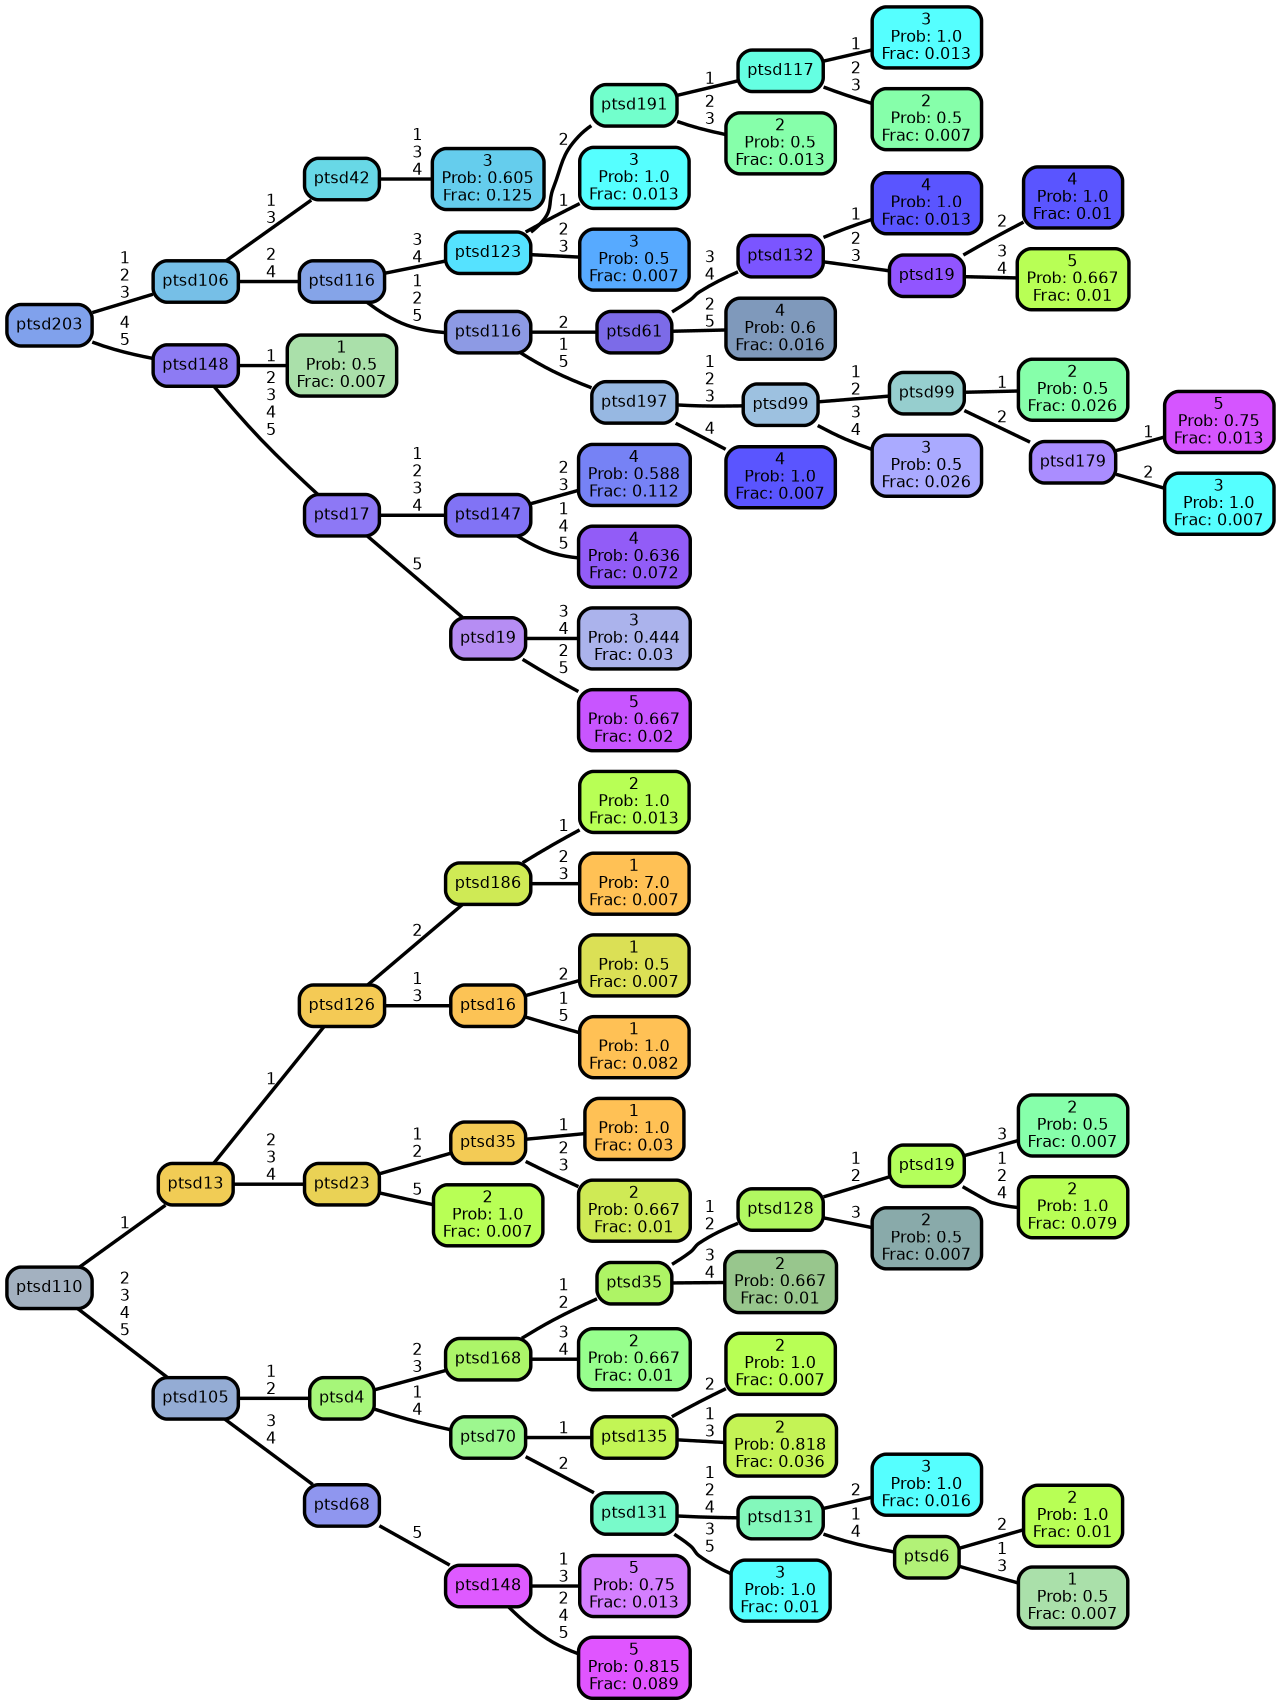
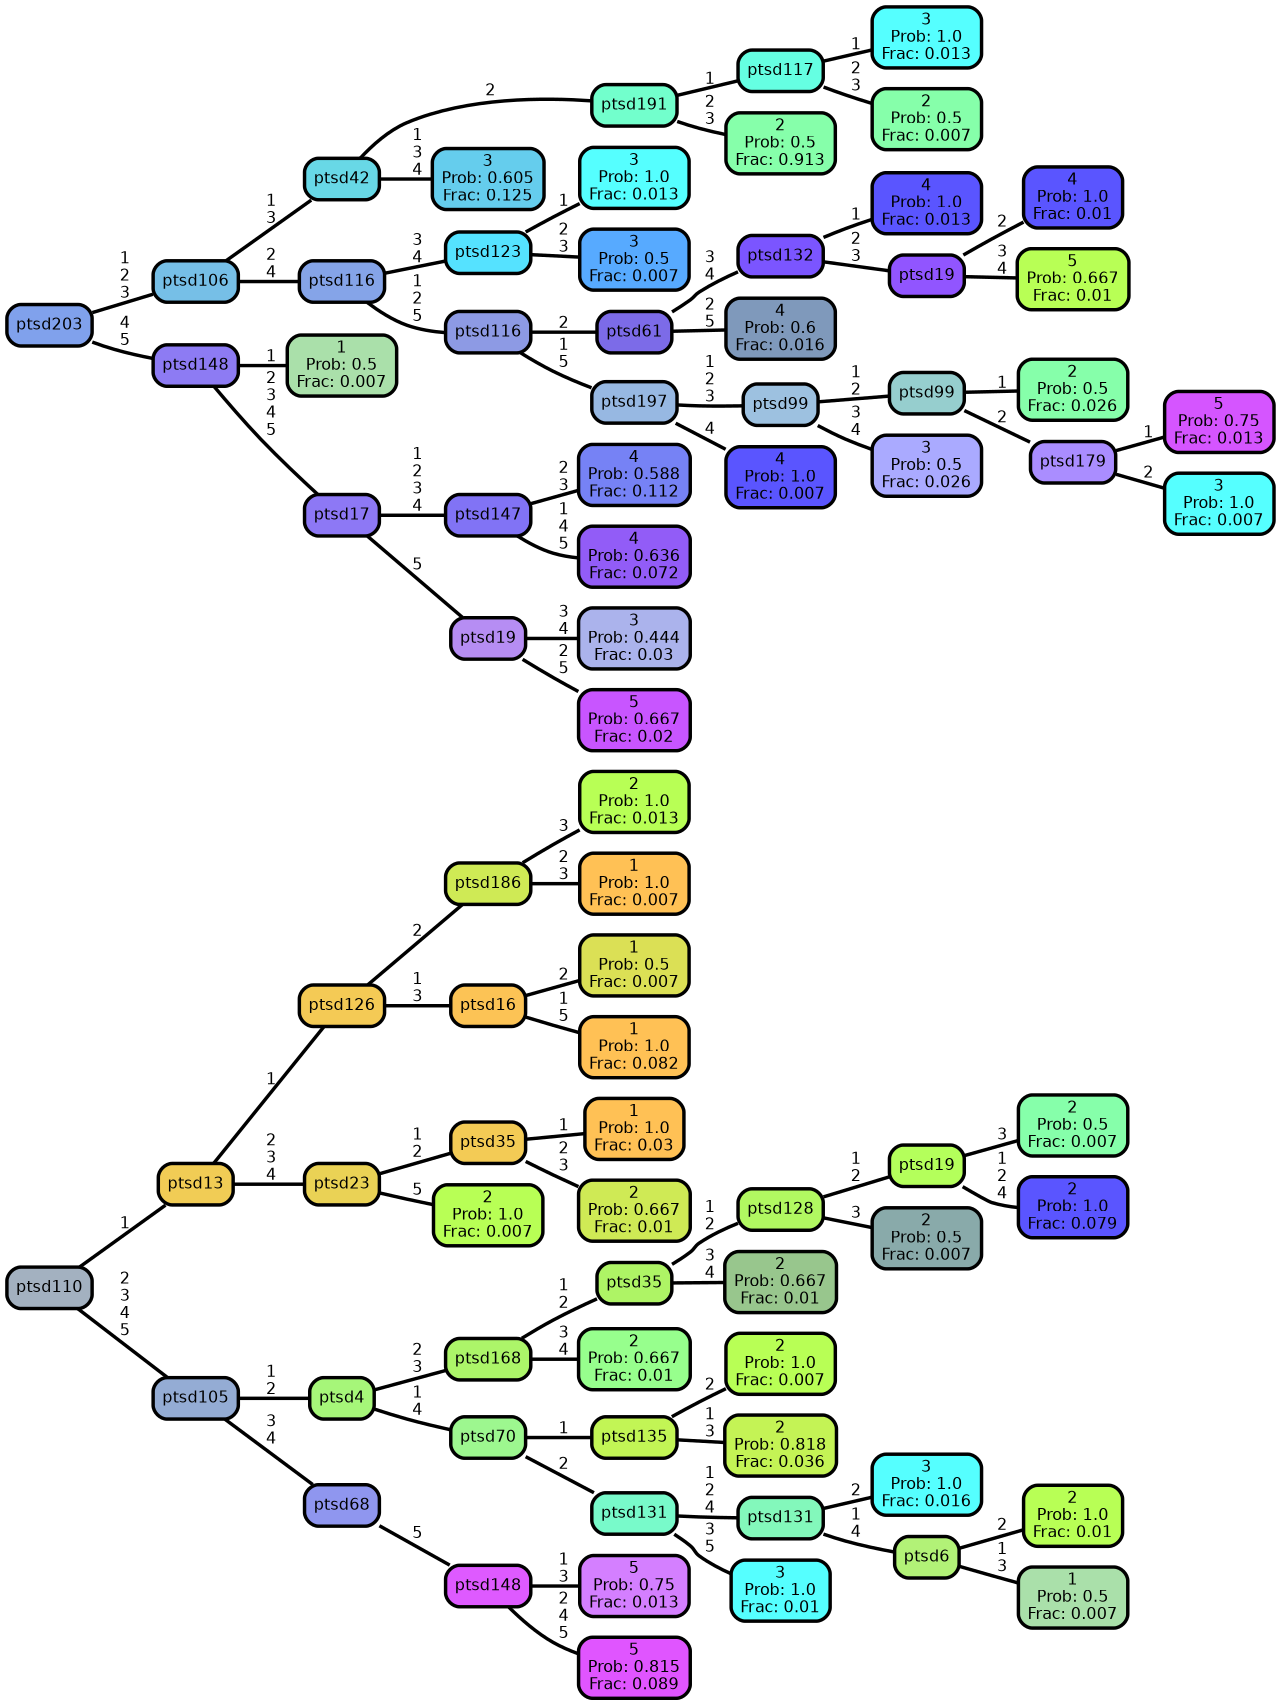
node "2 Prob: 0.5 Frac: 0.013": label "2 Prob: 0.5 Frac: 0.013" -> "2 Prob: 0.5 Frac: 0.913"
edge "ptsd191" -- "ptsd123": now "ptsd191" -- "ptsd42"
edge "2 Prob: 1.0 Frac: 0.013" -- "ptsd186": label " 1" -> " 3"
node "1 Prob: 7.0 Frac: 0.007": label "1 Prob: 7.0 Frac: 0.007" -> "1 Prob: 1.0 Frac: 0.007"
node "2 Prob: 1.0 Frac: 0.079": fillcolor #b8ff55 -> #5a55ff
